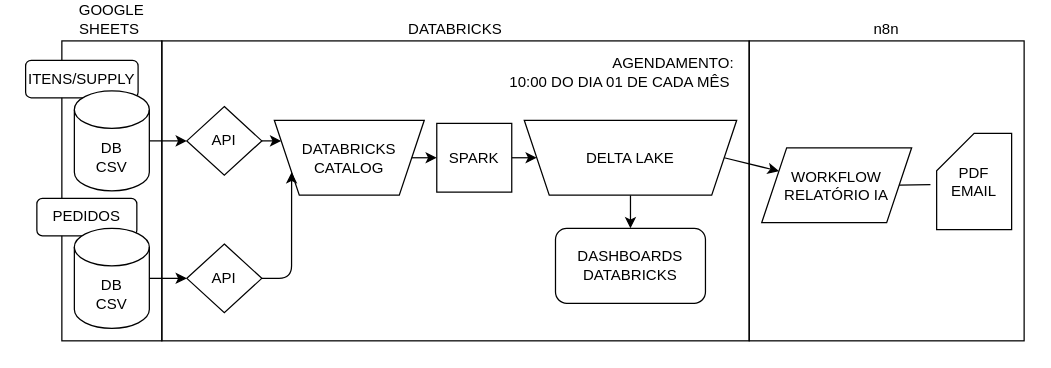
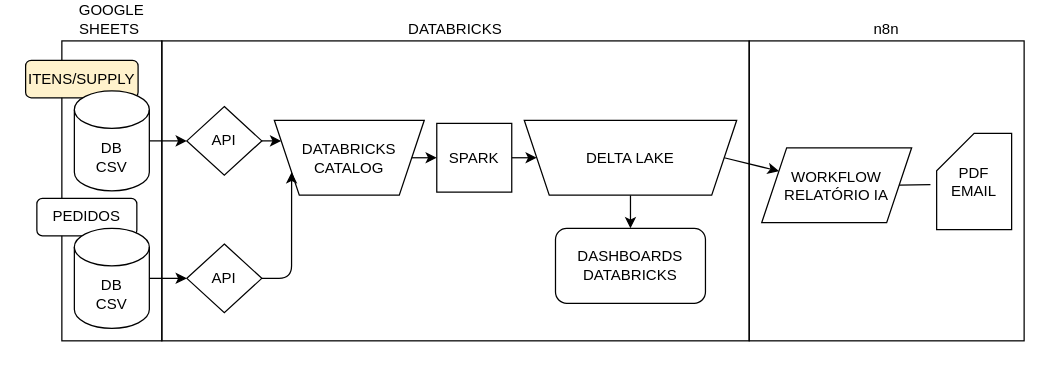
node "AGENDAMENTO: 10:00 DO DIA 01 DE CADA MÊS": removed
node "ITENS/SUPPLY": fillcolor #ffffff -> #fff2cc
